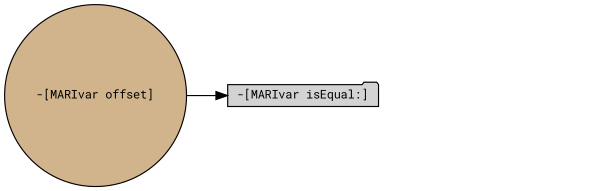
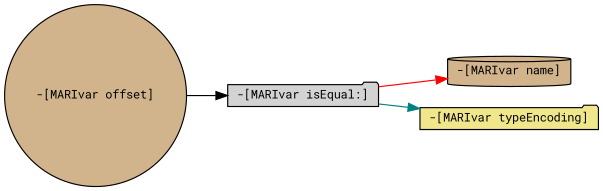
node "-[MARIvar name]": added
node "-[MARIvar typeEncoding]": added
